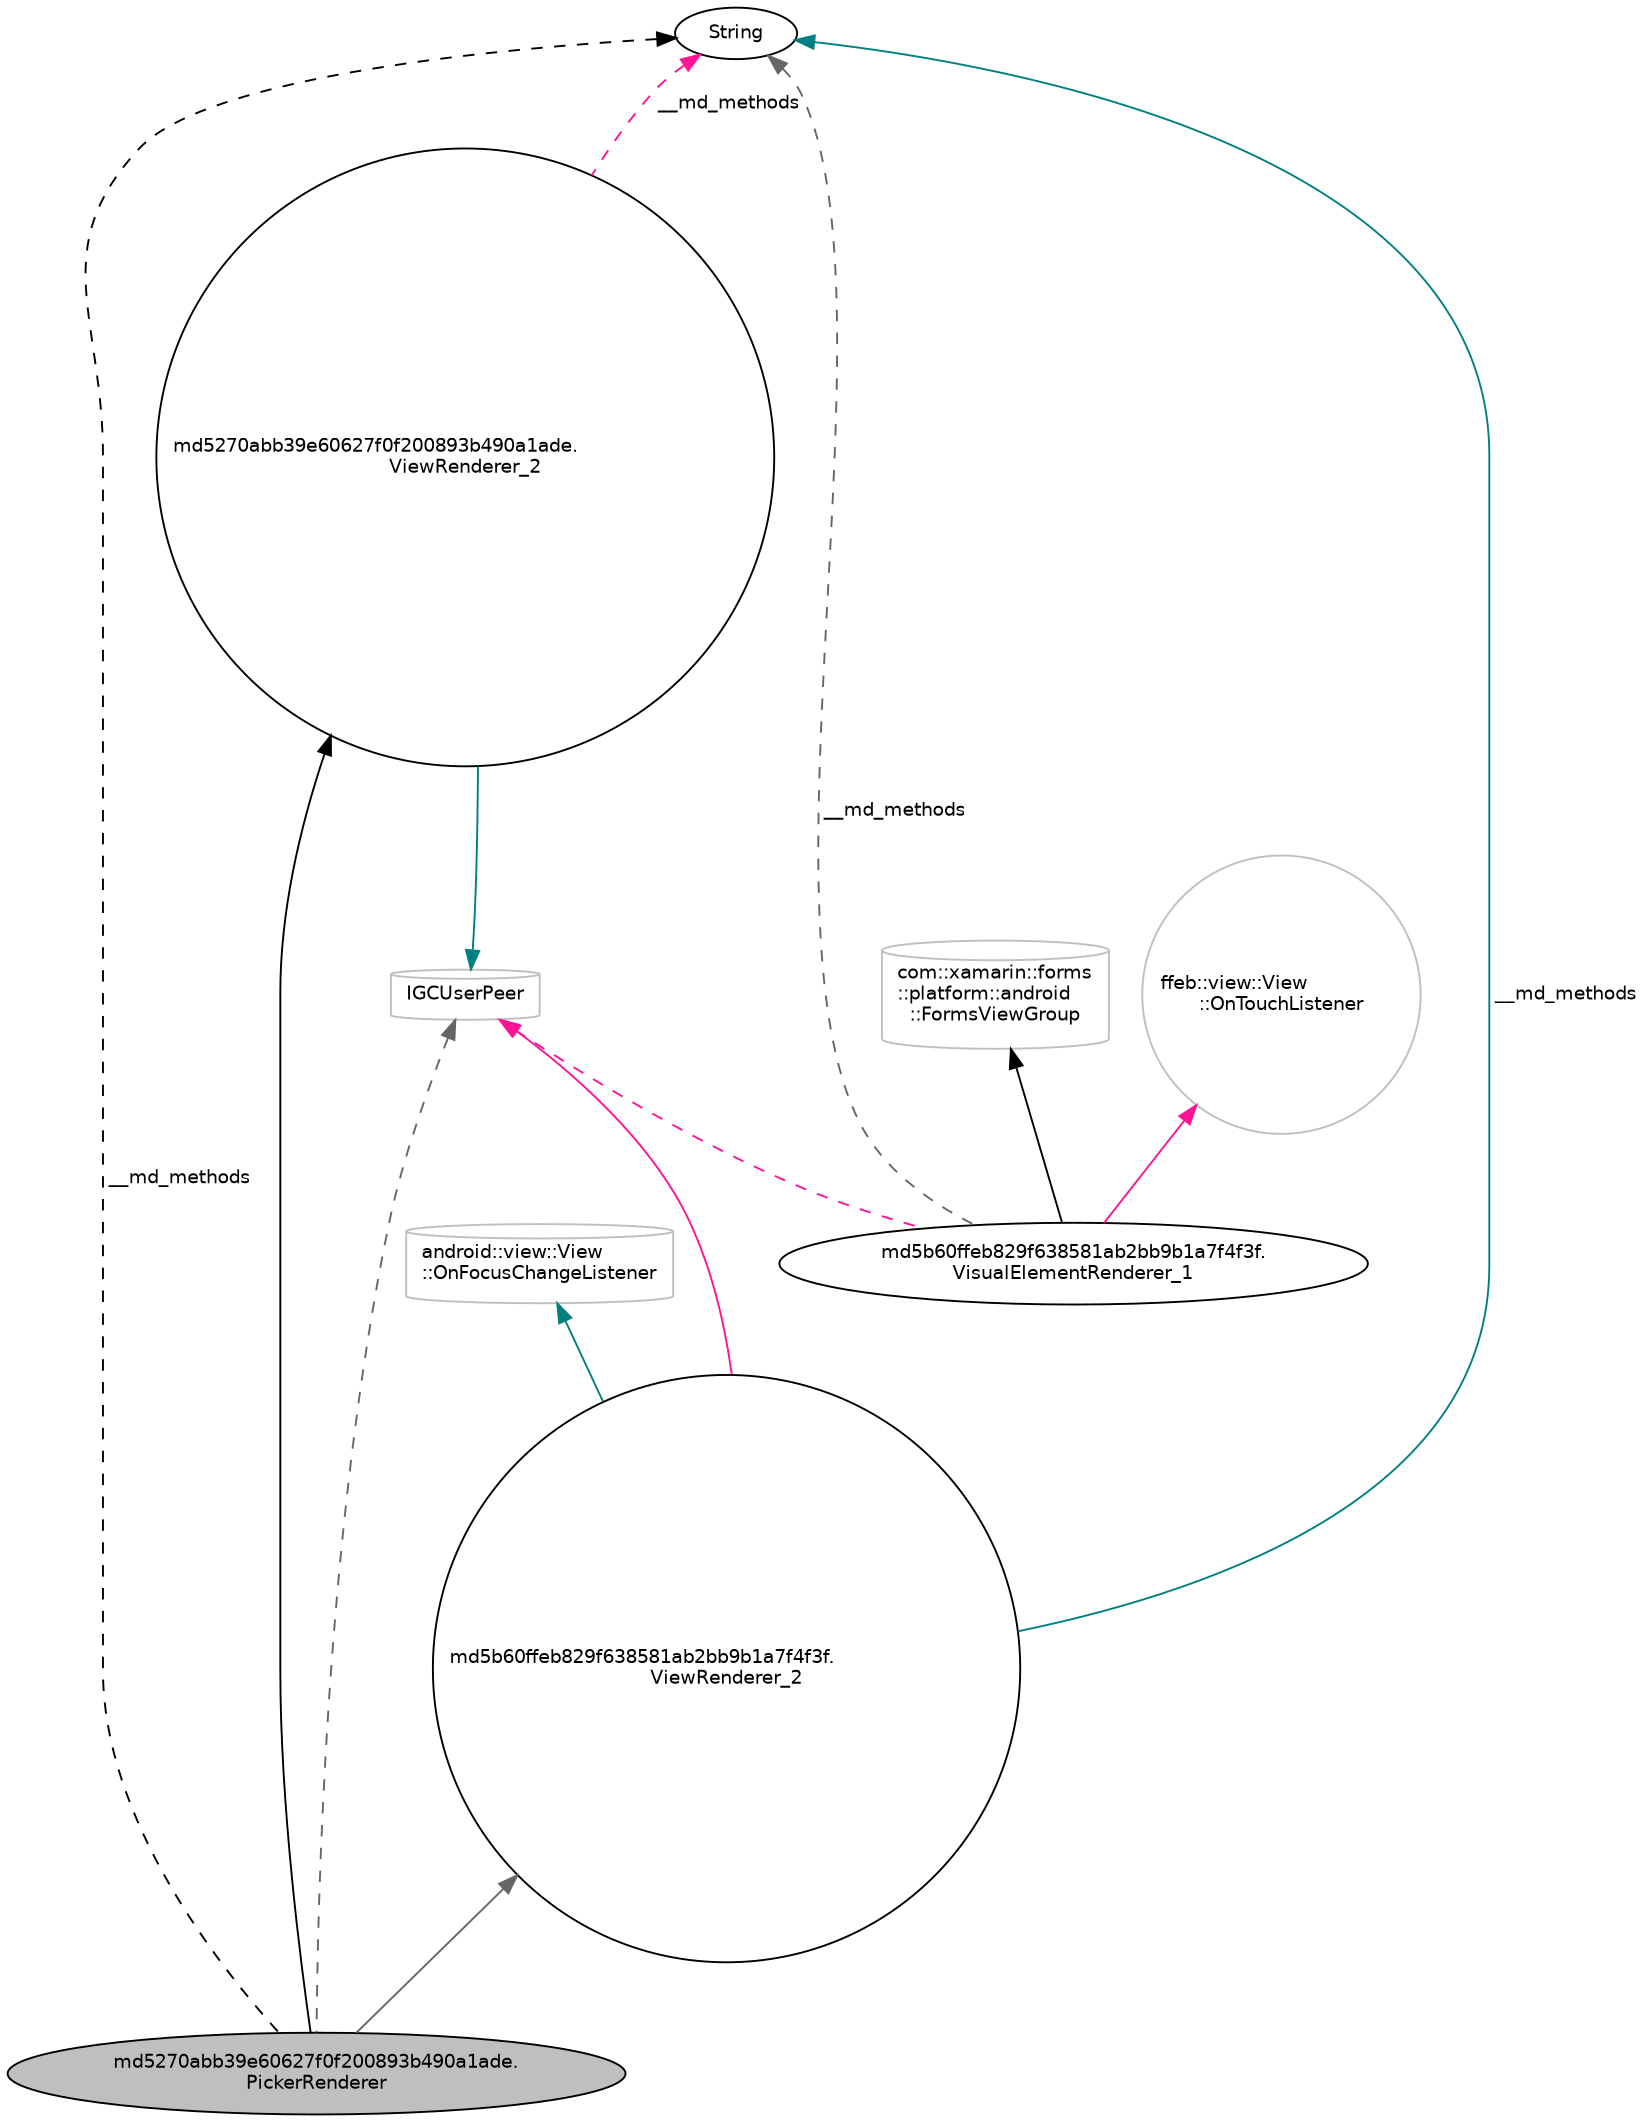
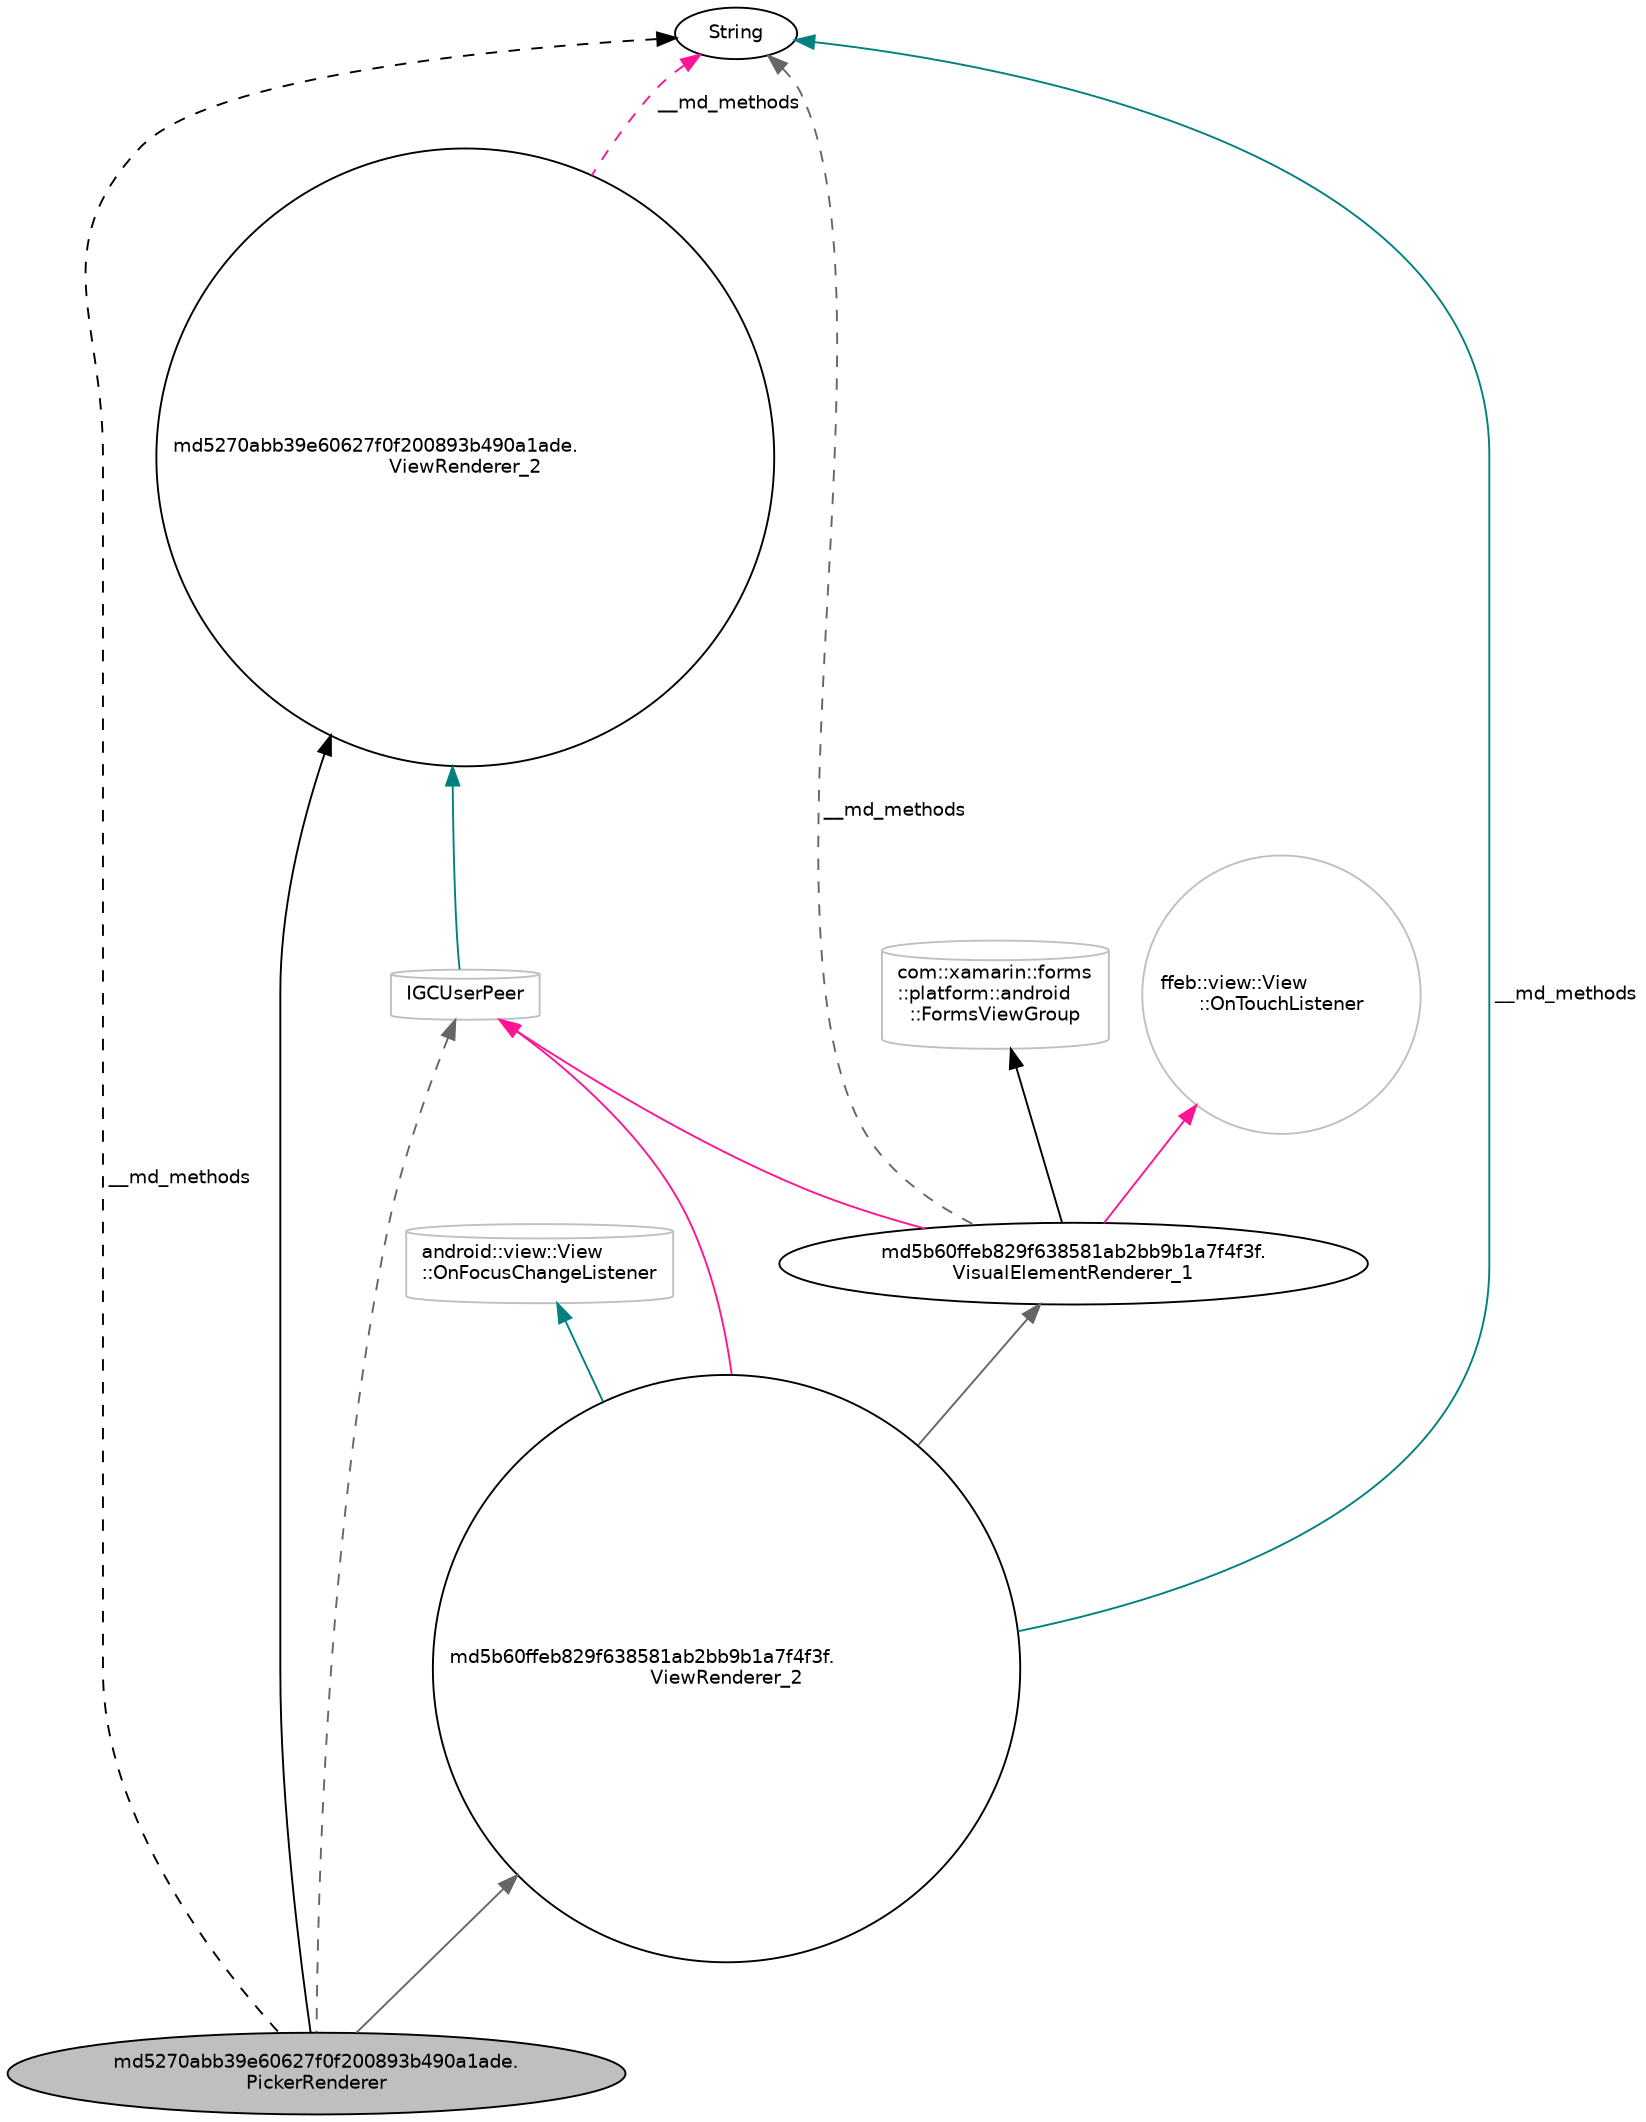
edge "md5270abb39e60627f0f200893b490a1ade. ViewRenderer_2" -> "IGCUserPeer": reversed
edge "md5b60ffeb829f638581ab2bb9b1a7f4f3f. VisualElementRenderer_1" -> "IGCUserPeer": style dashed -> solid
edge "md5b60ffeb829f638581ab2bb9b1a7f4f3f. ViewRenderer_2" -> "md5b60ffeb829f638581ab2bb9b1a7f4f3f. VisualElementRenderer_1": added
